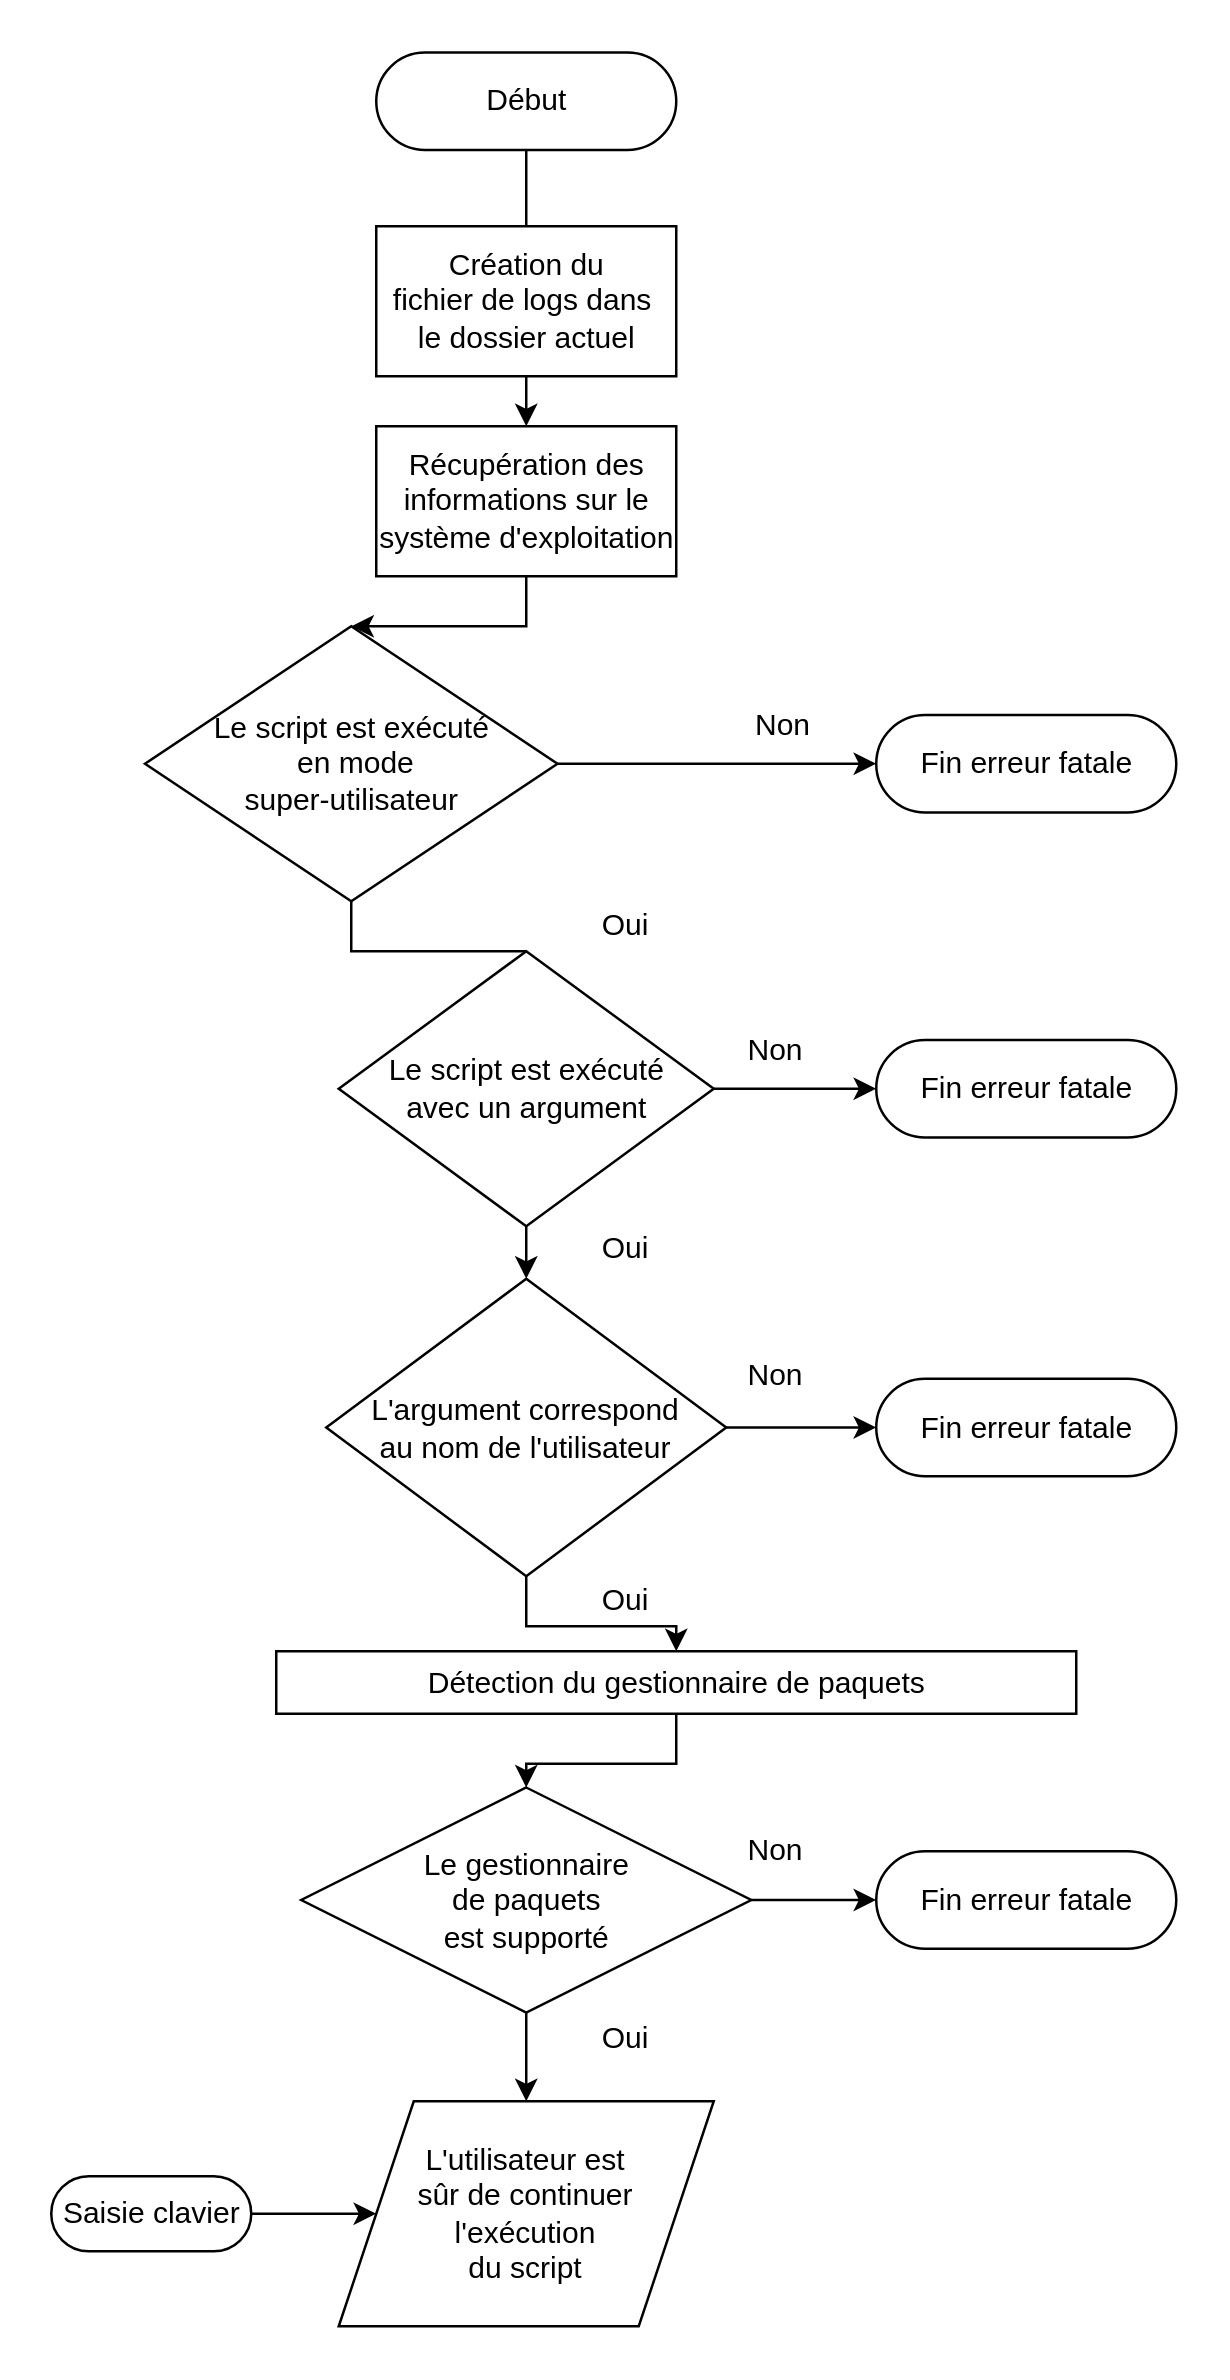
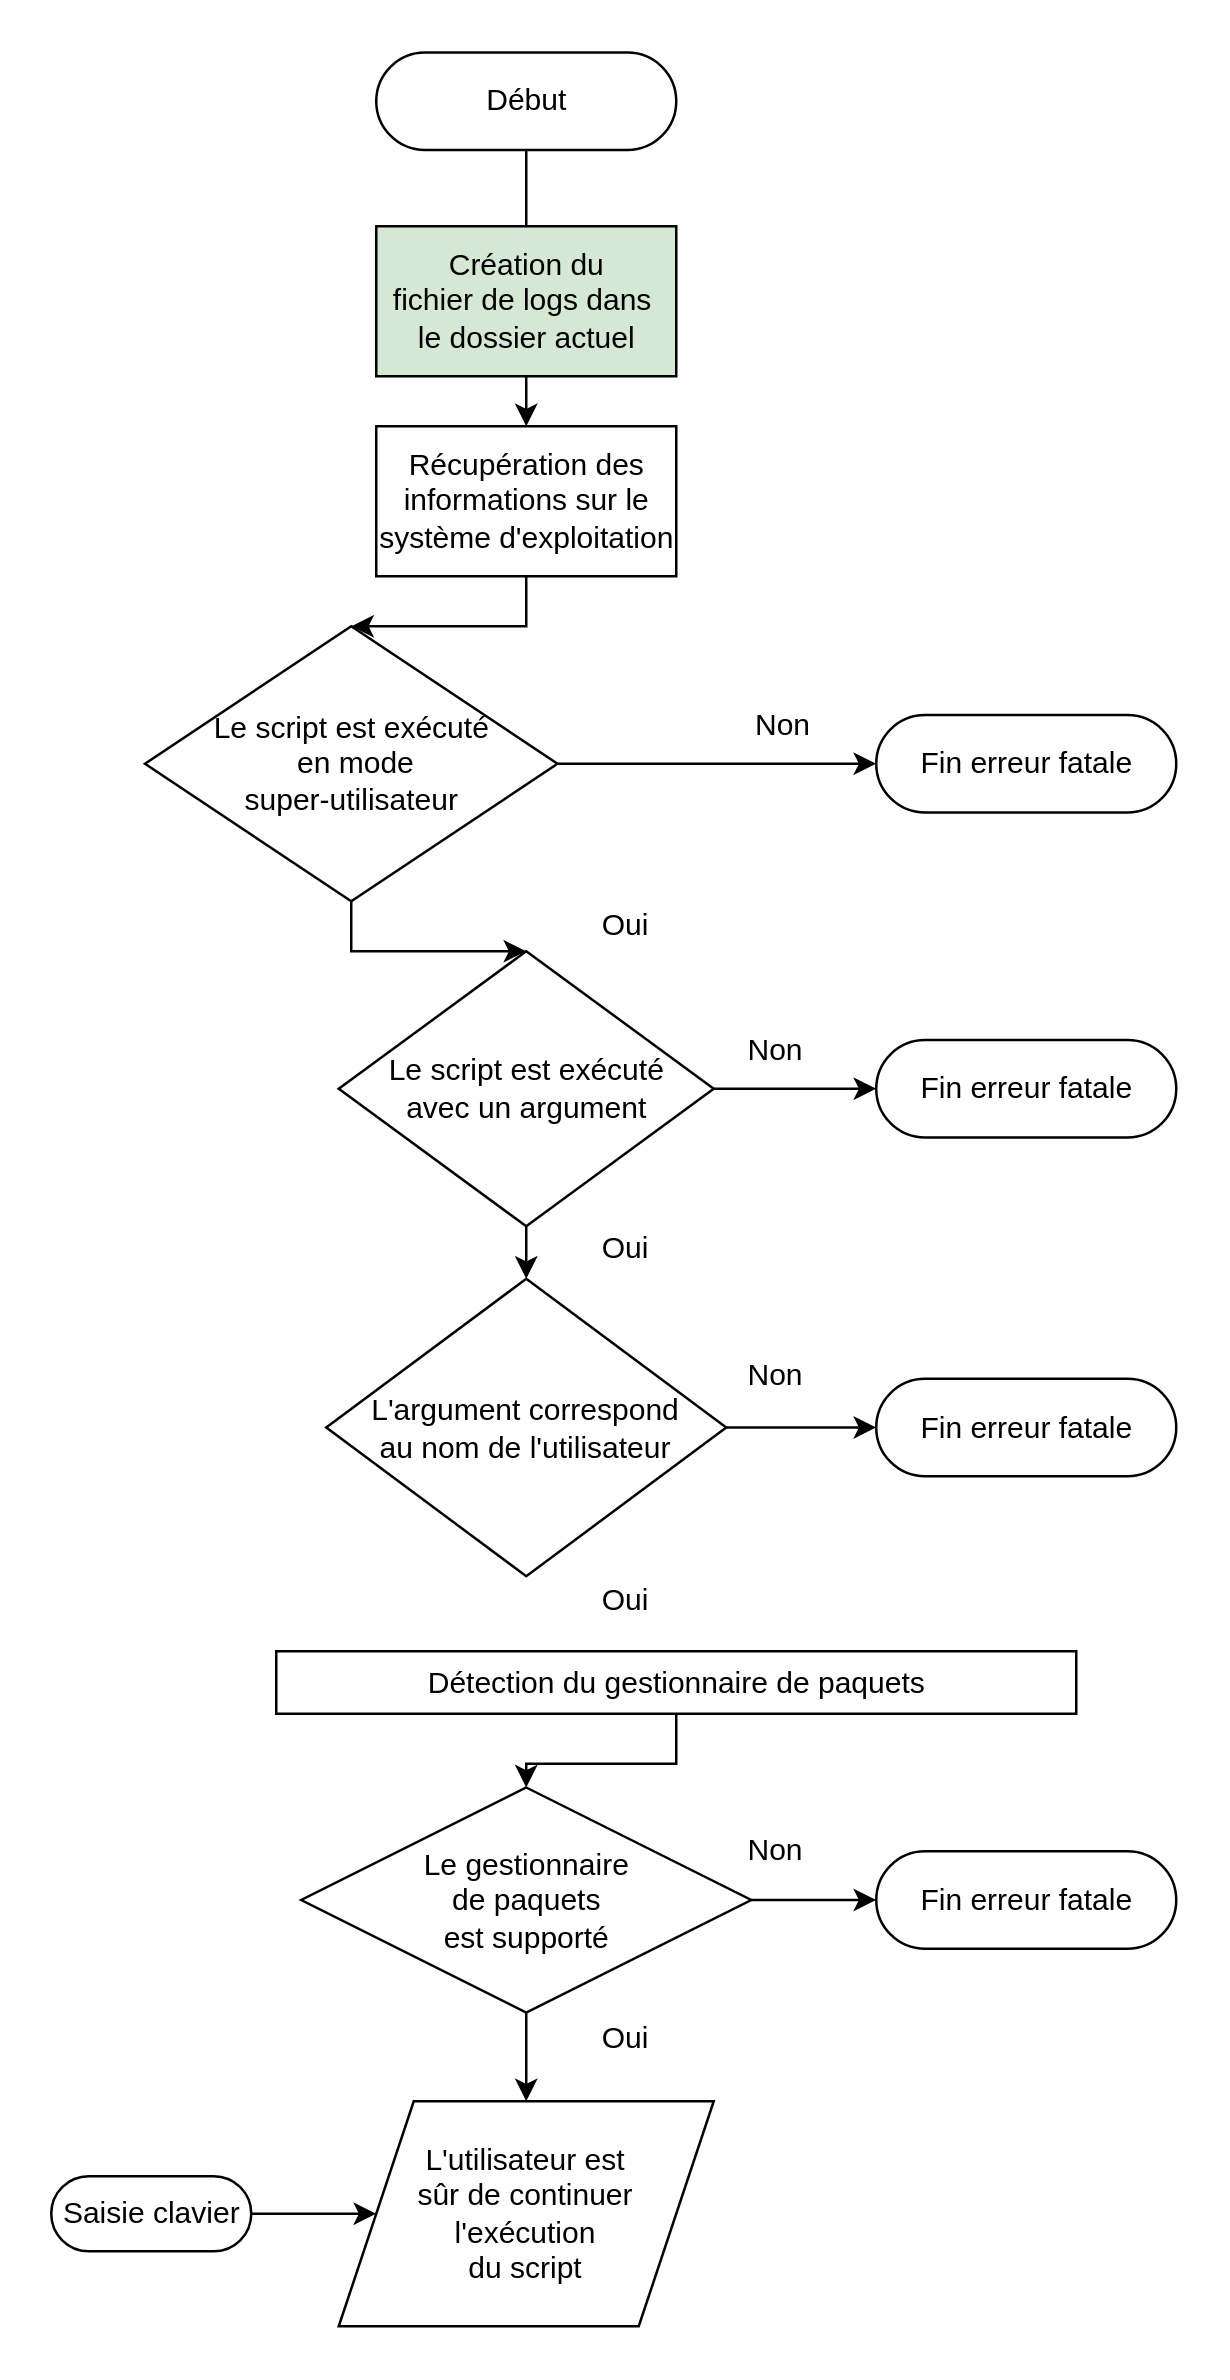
node "Création du fichier de logs dans le dossier actuel": fillcolor #ffffff -> #d5e8d4
edge "Le script est exécuté en mode super-utilisateur" -- "Le script est exécuté avec un argument": arrowhead none -> classic
edge "L'argument correspond au nom de l'utilisateur" -> "Détection du gestionnaire de paquets": removed
